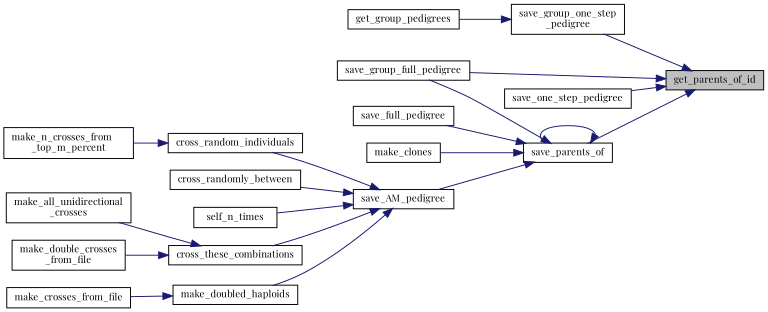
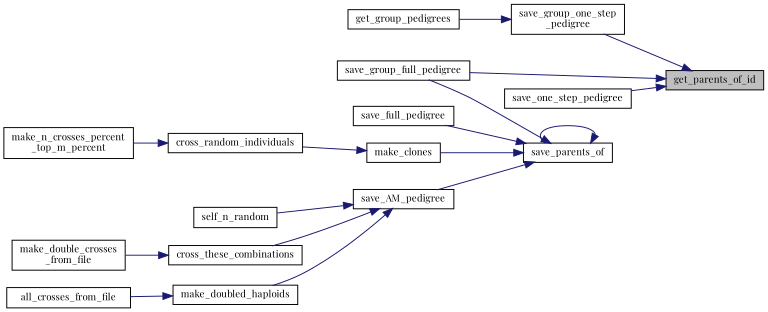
edge "save_parents_of" -> "get_parents_of_id": removed
node "make_n_crosses_from _top_m_percent": label "make_n_crosses_from _top_m_percent" -> "make_n_crosses_percent _top_m_percent"
edge "cross_random_individuals" -> "save_AM_pedigree": now "cross_random_individuals" -> "make_clones"
node "cross_randomly_between": removed
node "make_all_unidirectional _crosses": removed
node "self_n_times": label "self_n_times" -> "self_n_random"
node "make_crosses_from_file": label "make_crosses_from_file" -> "all_crosses_from_file"
